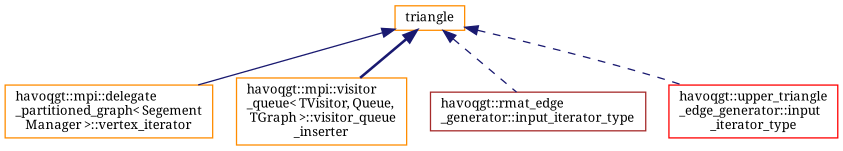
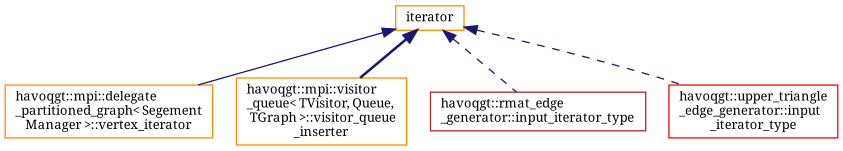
node "triangle": label "triangle" -> "iterator"
